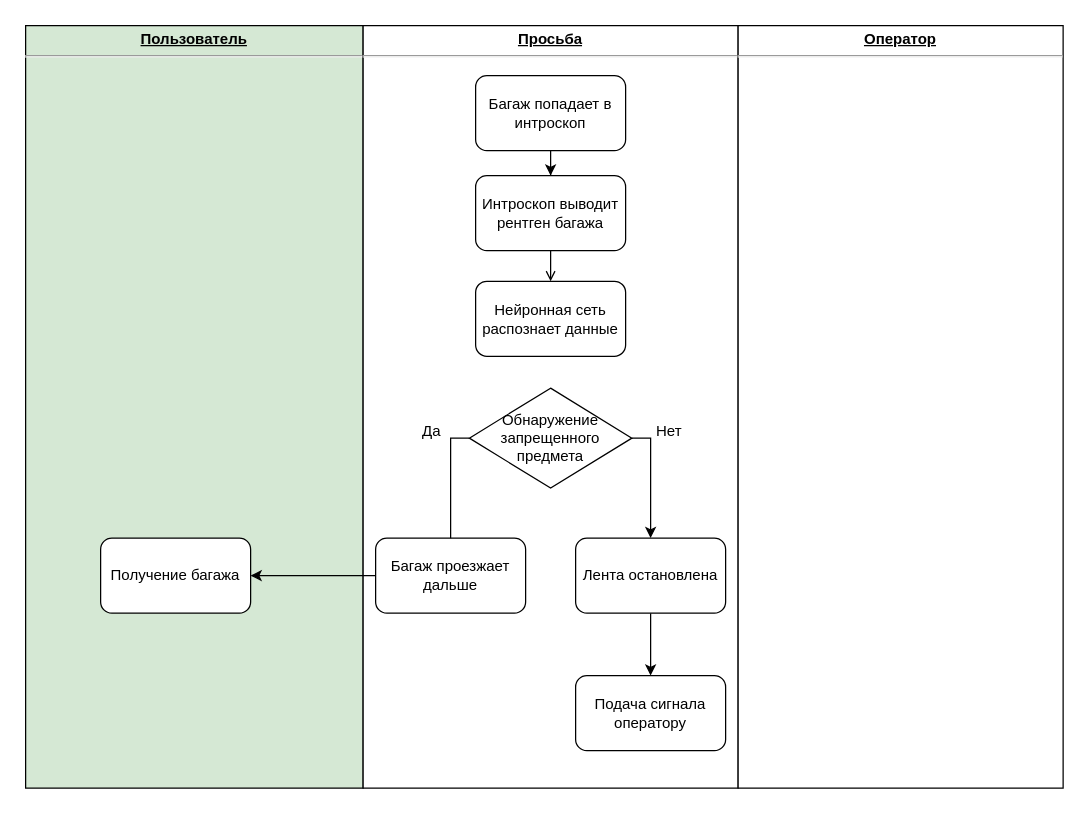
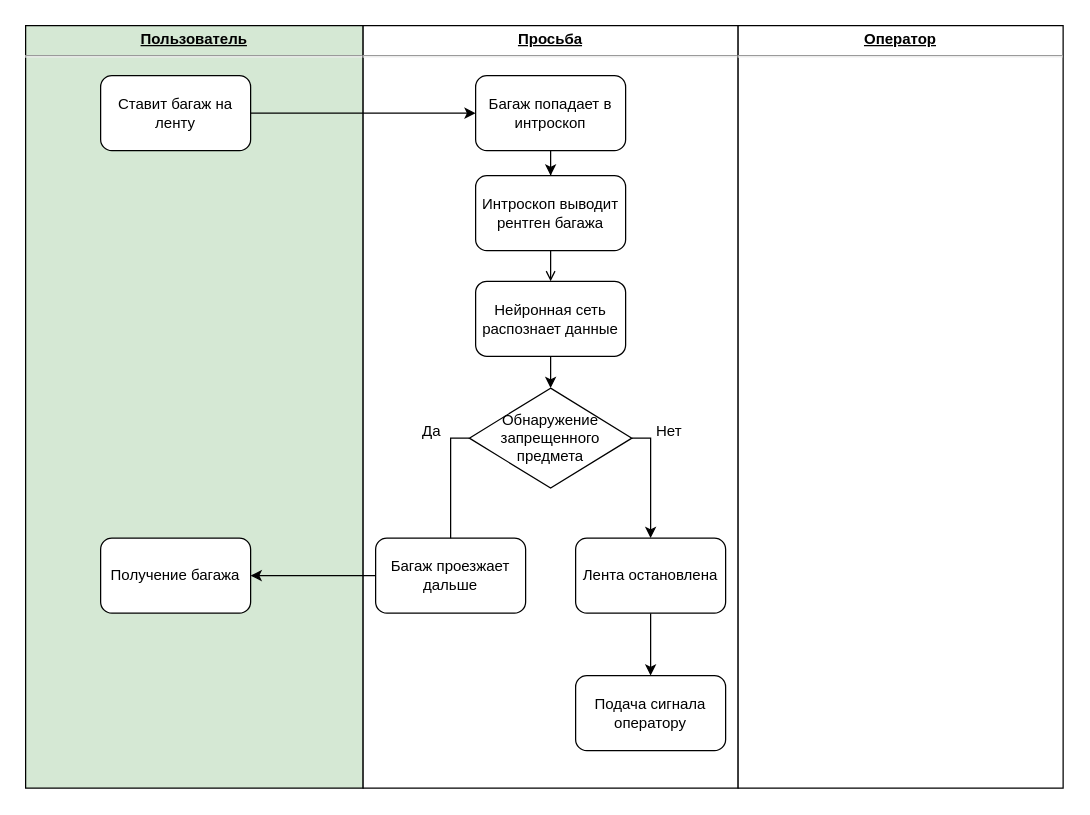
node "Ставит багаж на ленту": added
edge "Ставит багаж на ленту" -> "Багаж попадает в интроскоп": added
edge "Нейронная сеть распознает данные" -> "Обнаружение запрещенного предмета": added
